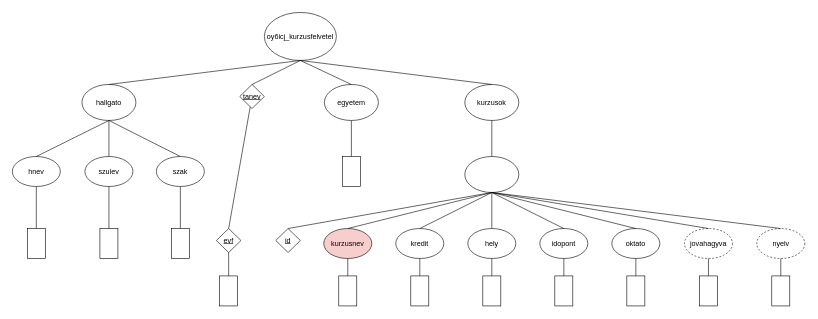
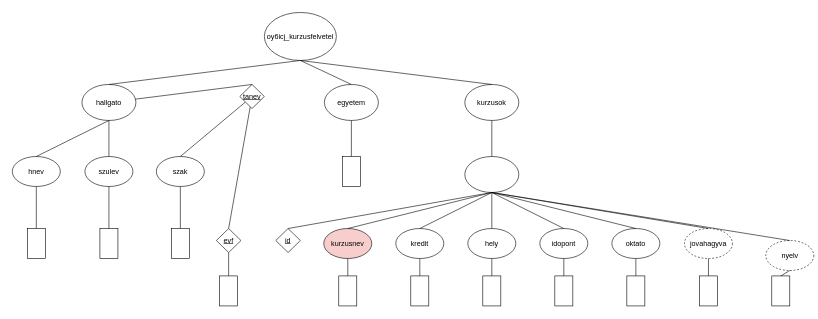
edge "oy6icj_kurzusfelvetel" -- "tanev": now "hallgato" -- "tanev"
edge "hallgato" -- "szak": now "tanev" -- "szak"
node "nyelv": moved (781, 243) -> (790, 255)
